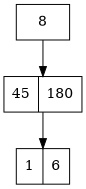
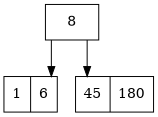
edge "45" -> "1": now "8" -> "1"
